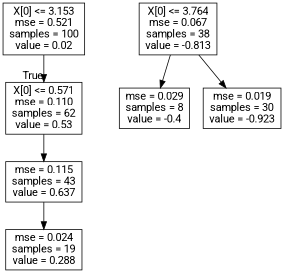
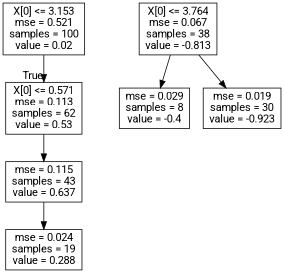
node "X[0] <= 0.571 mse = 0.110 samples = 62 value = 0.53": label "X[0] <= 0.571 mse = 0.110 samples = 62 value = 0.53" -> "X[0] <= 0.571 mse = 0.113 samples = 62 value = 0.53"
